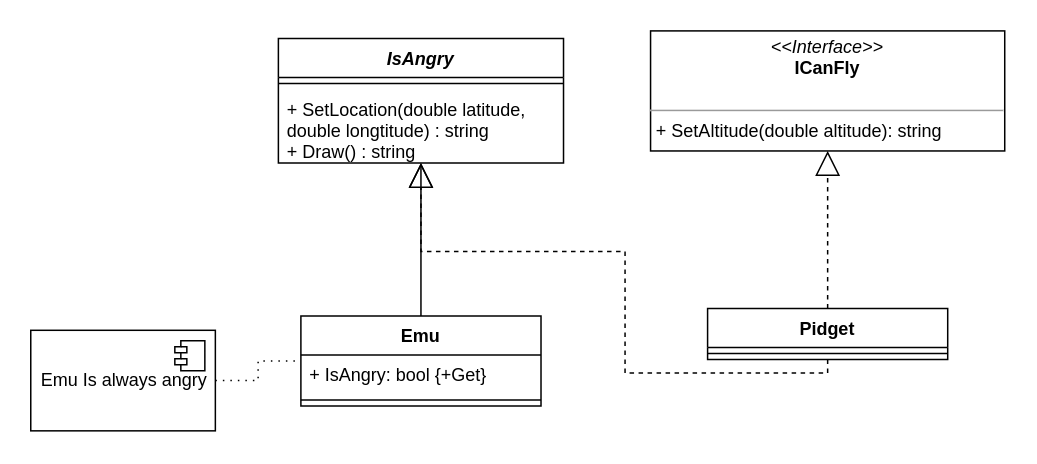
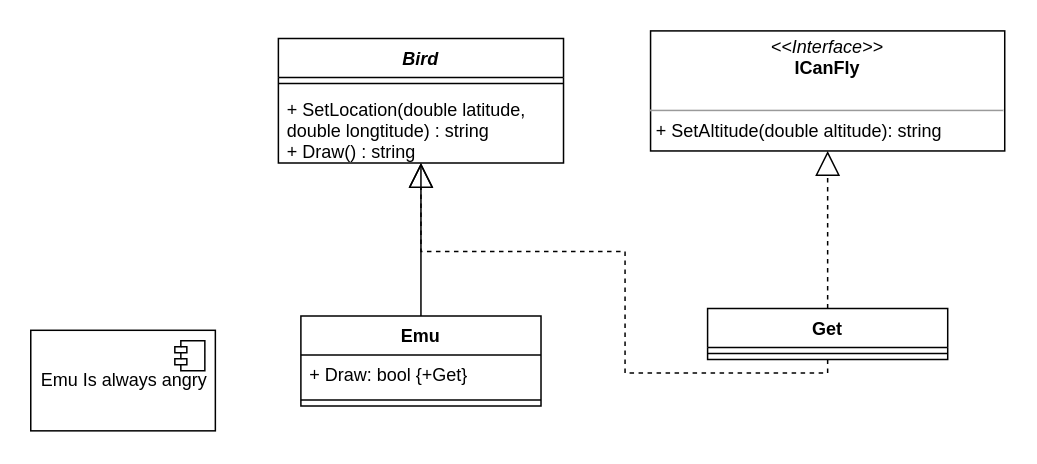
node "IsAngry": label "IsAngry" -> "Bird"
node "Pidget": label "Pidget" -> "Get"
edge "Emu" -- "Emu Is always angry": removed
node "+ IsAngry: bool {+Get}": label "+ IsAngry: bool {+Get}" -> "+ Draw: bool {+Get}"
